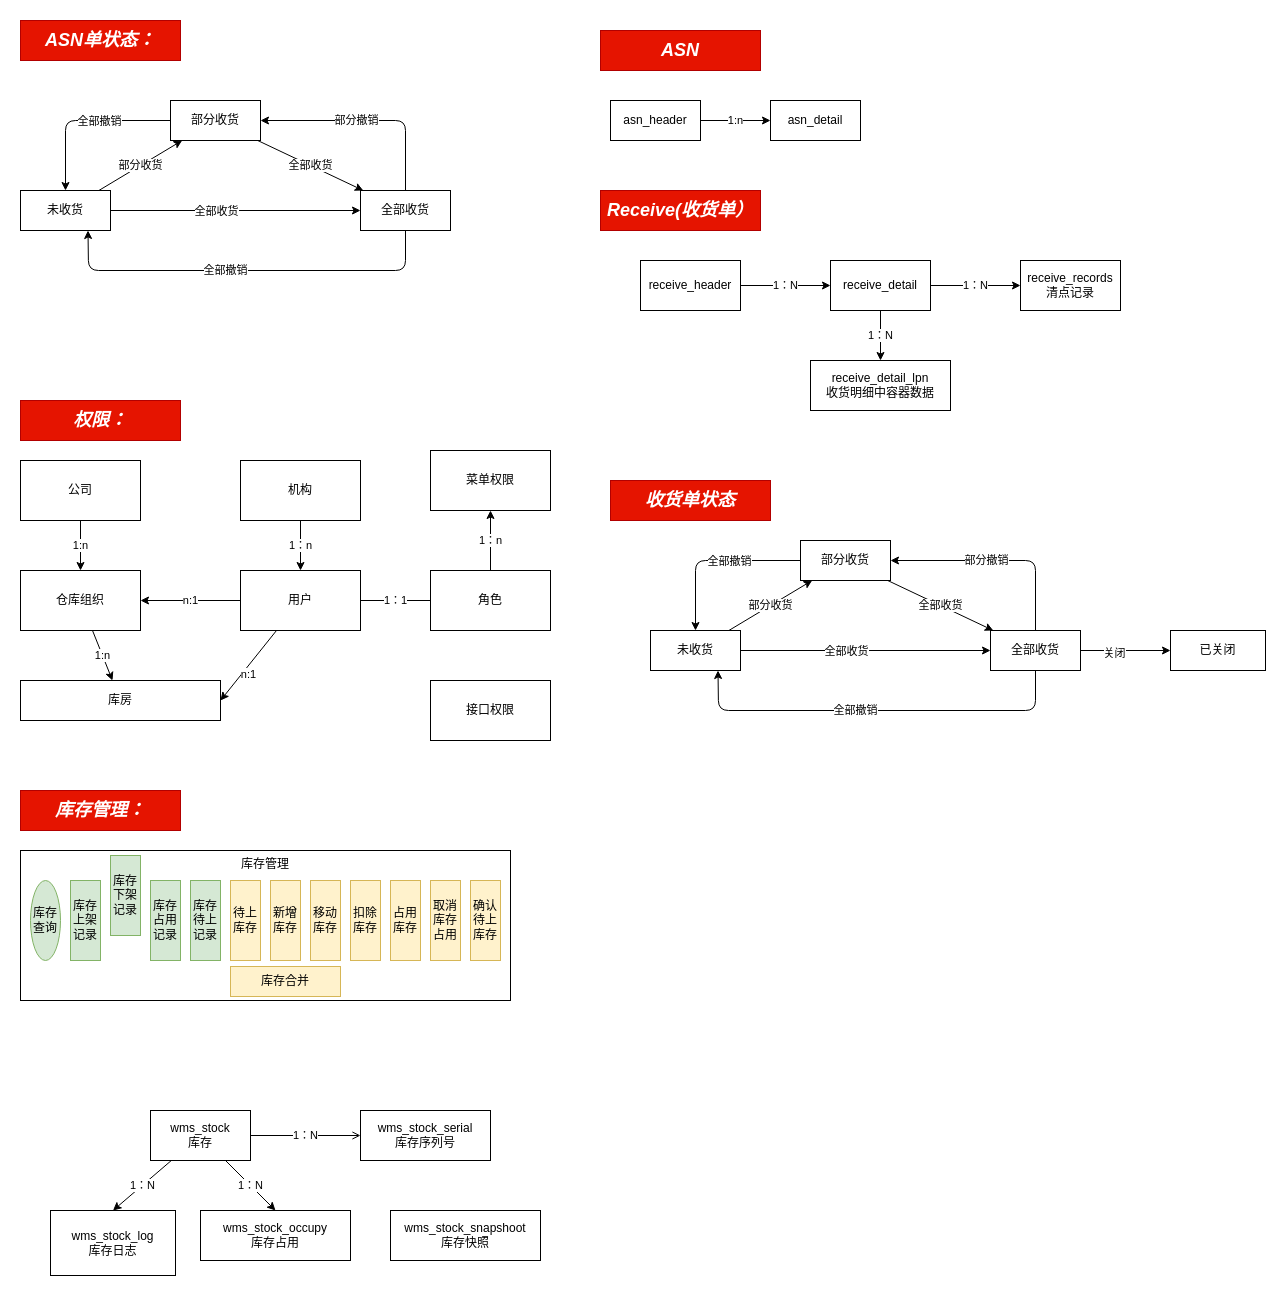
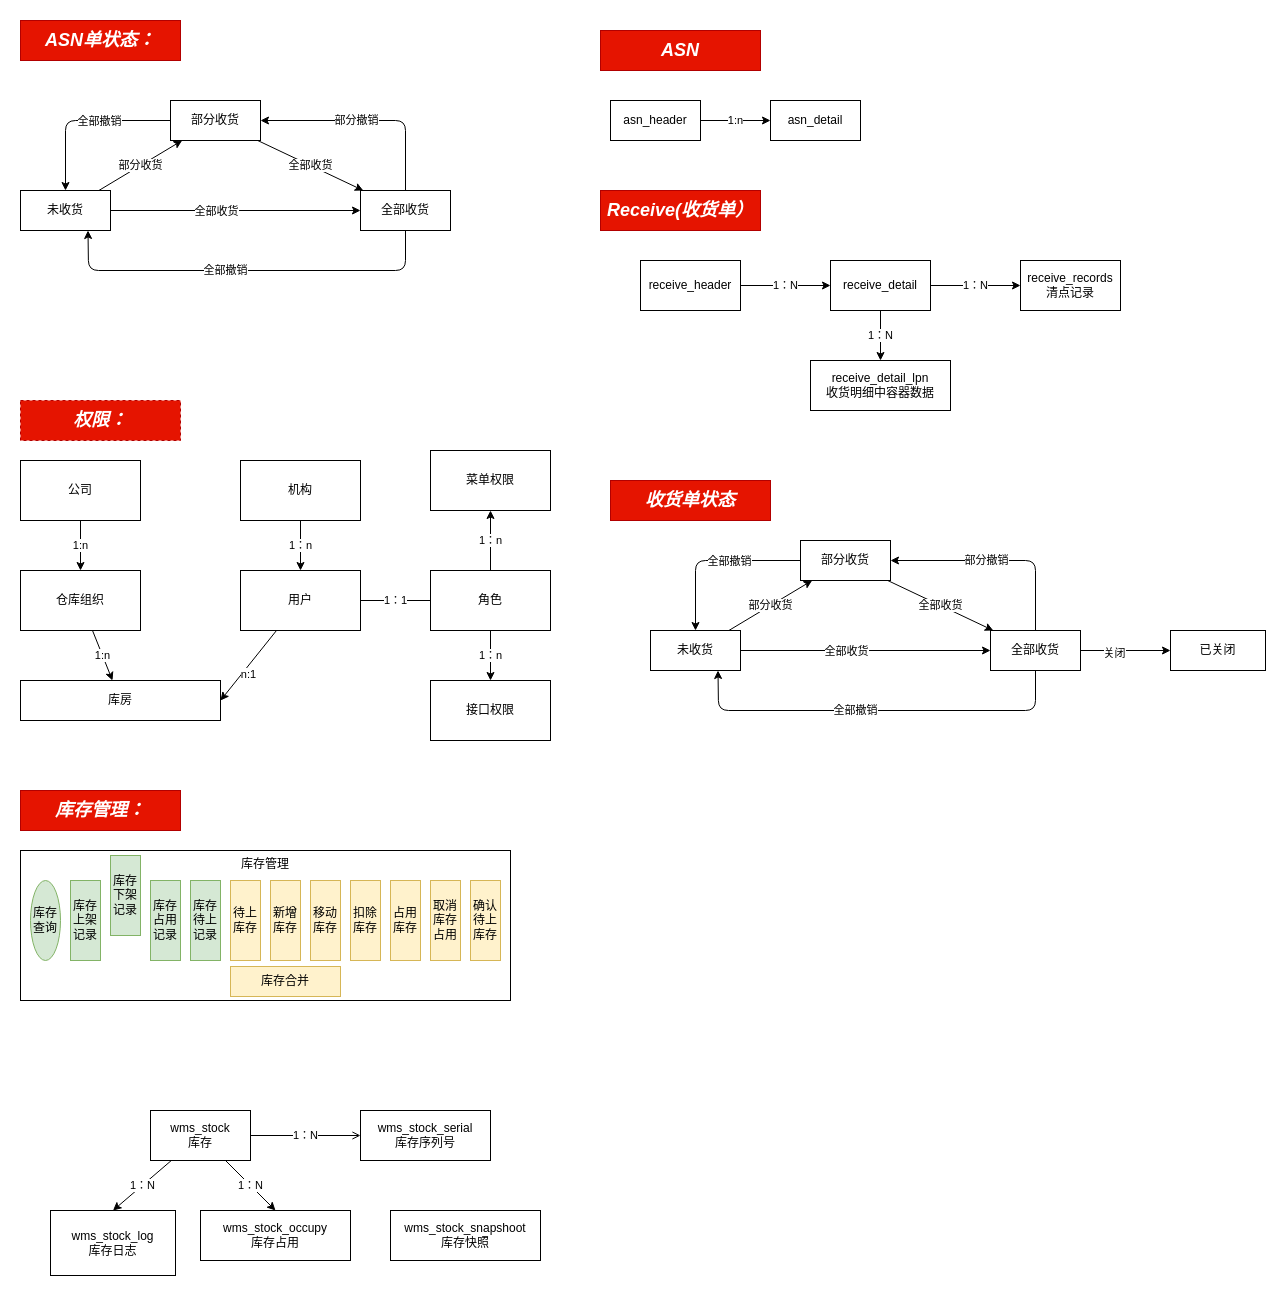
node "权限：": style solid -> dashed
edge "用户" -> "仓库组织": removed, label "n:1"
edge "角色" -> "接口权限": added, label "1：n"
